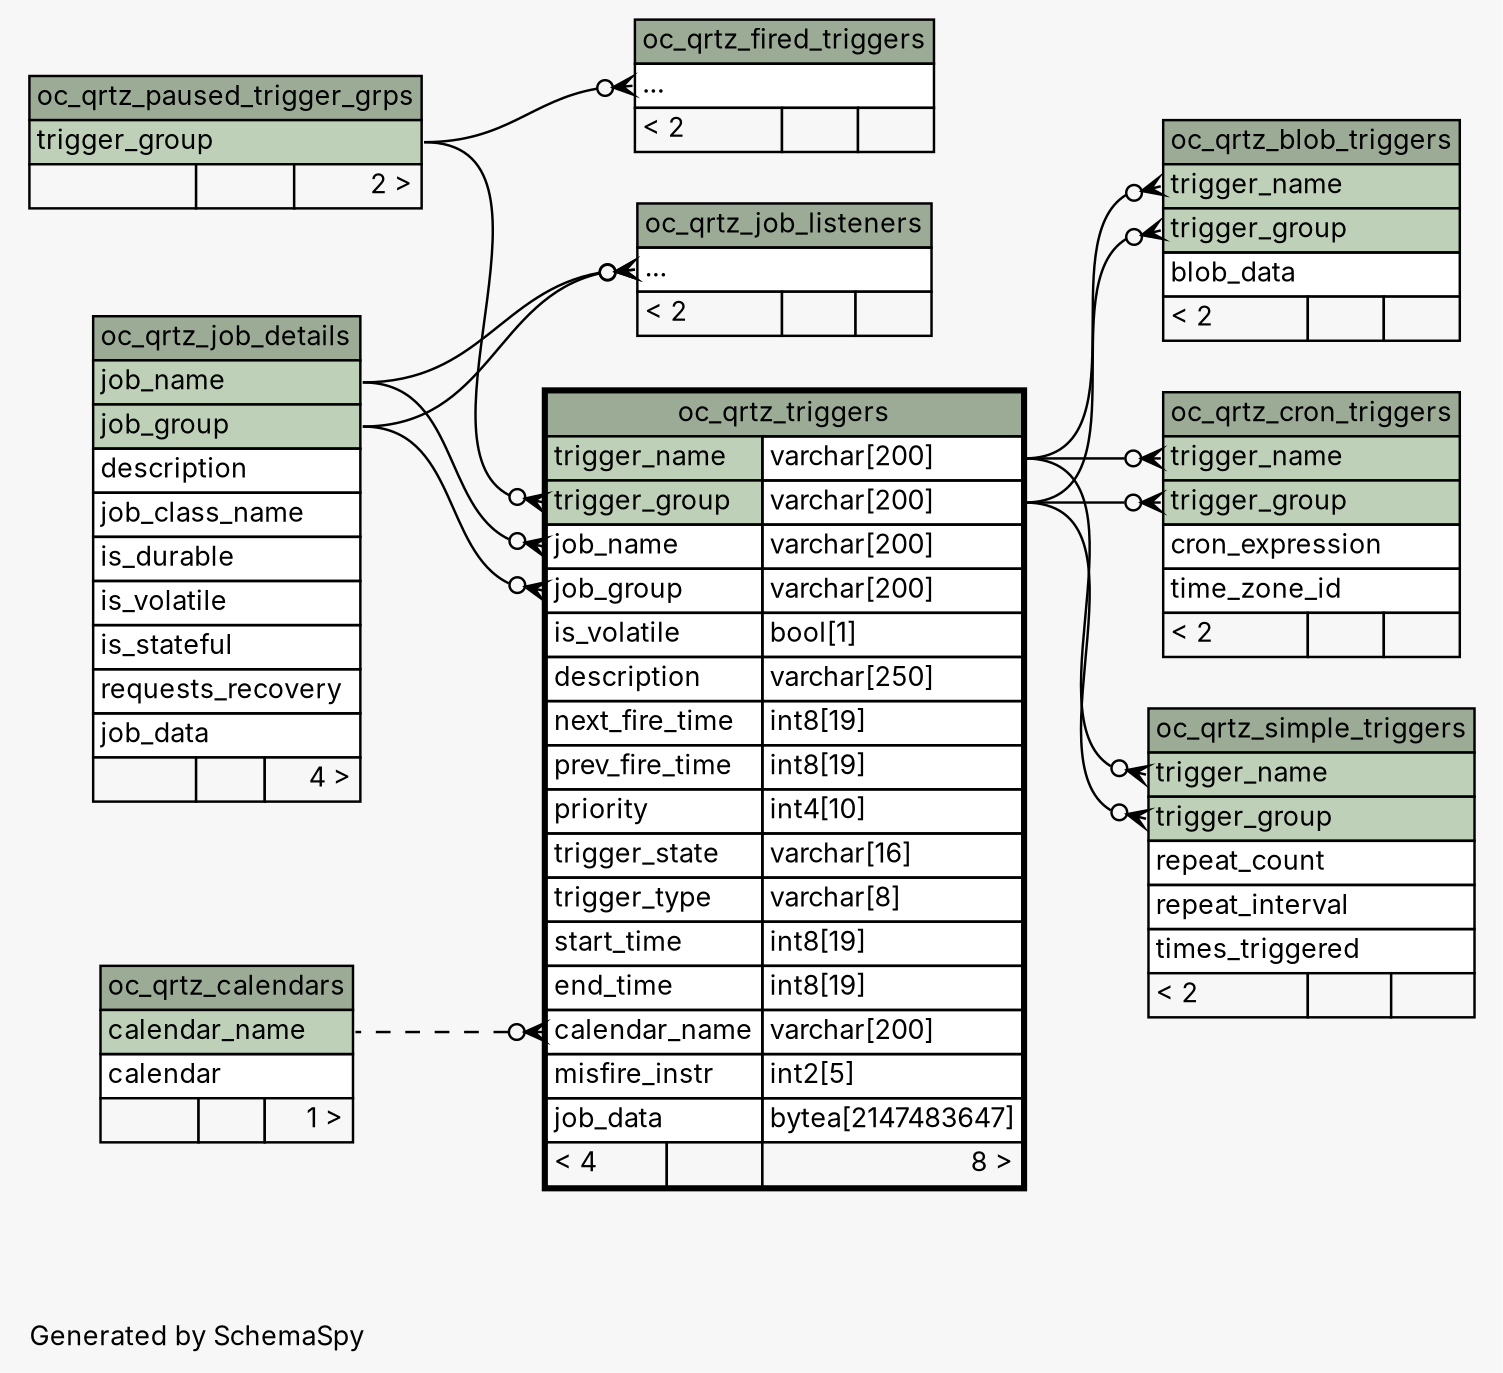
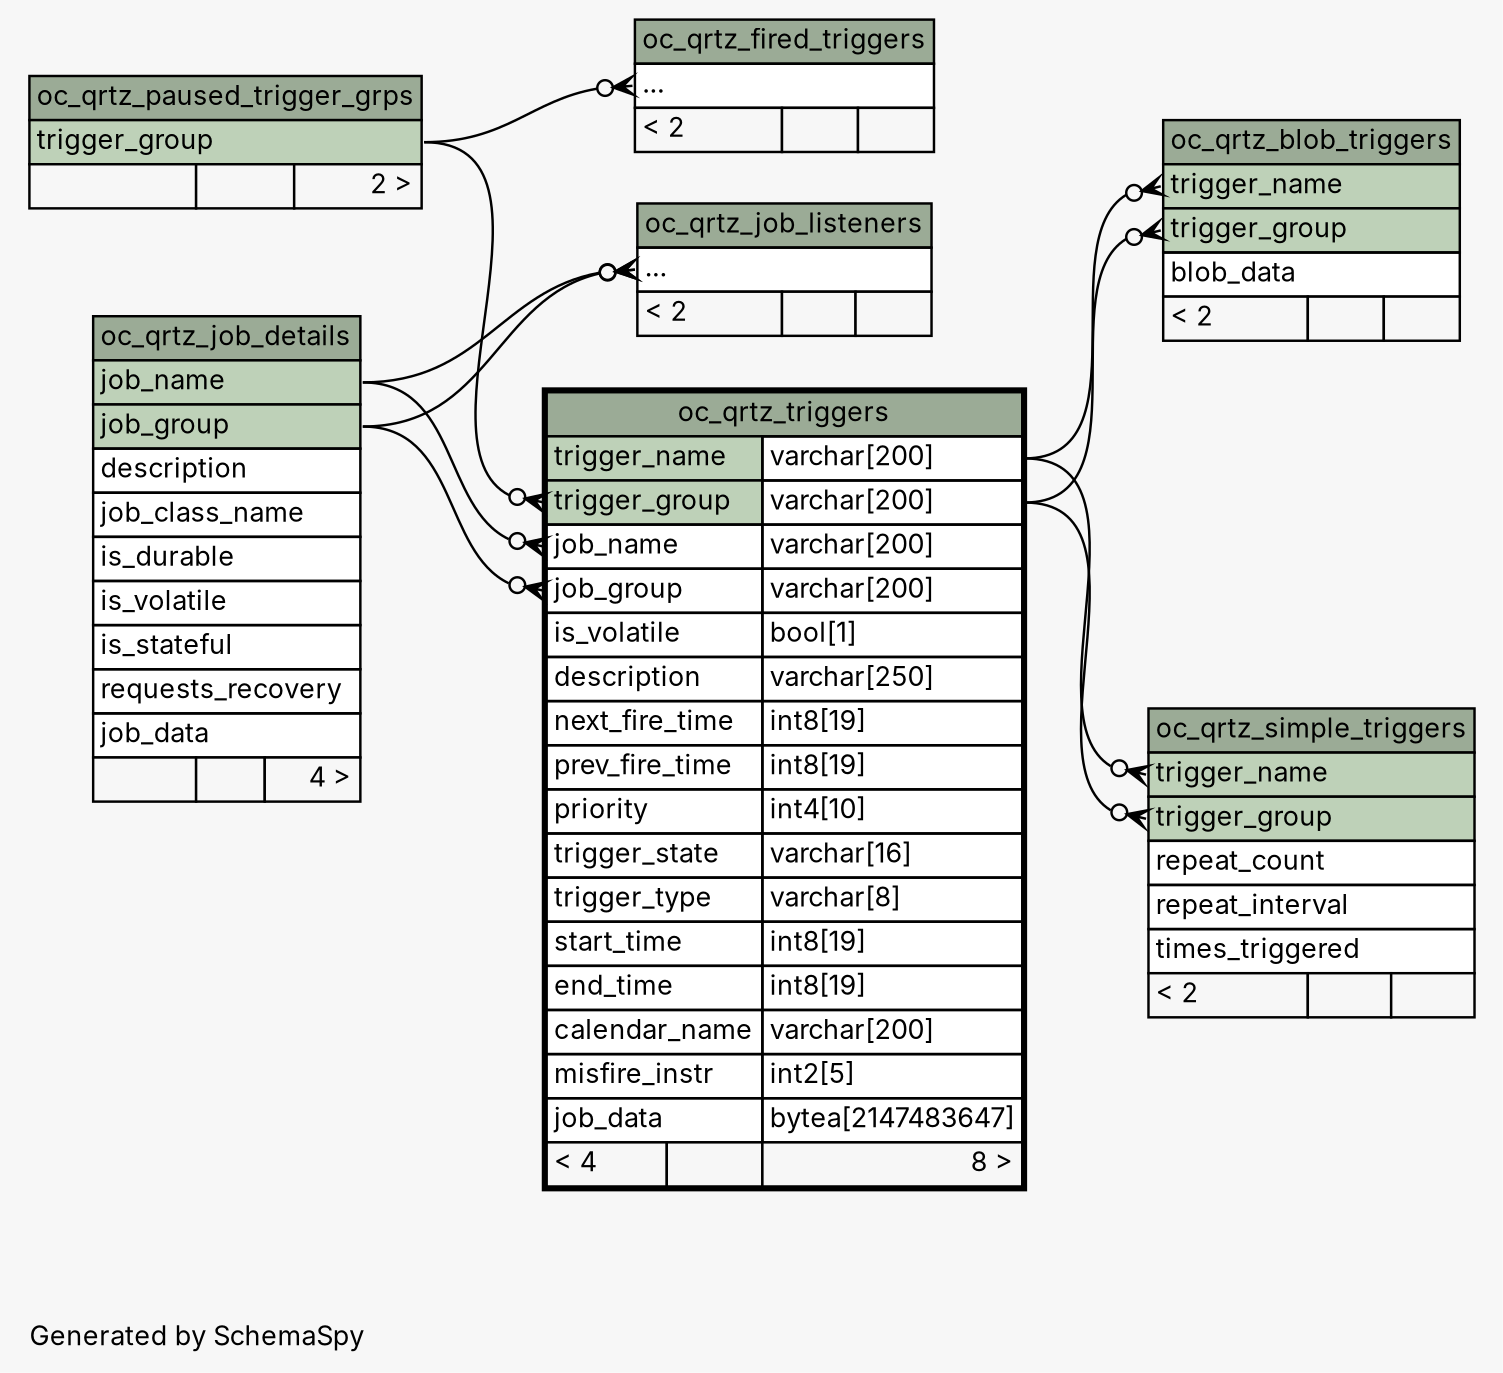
node "oc_qrtz_cron_triggers": removed
node "oc_qrtz_calendars": removed
